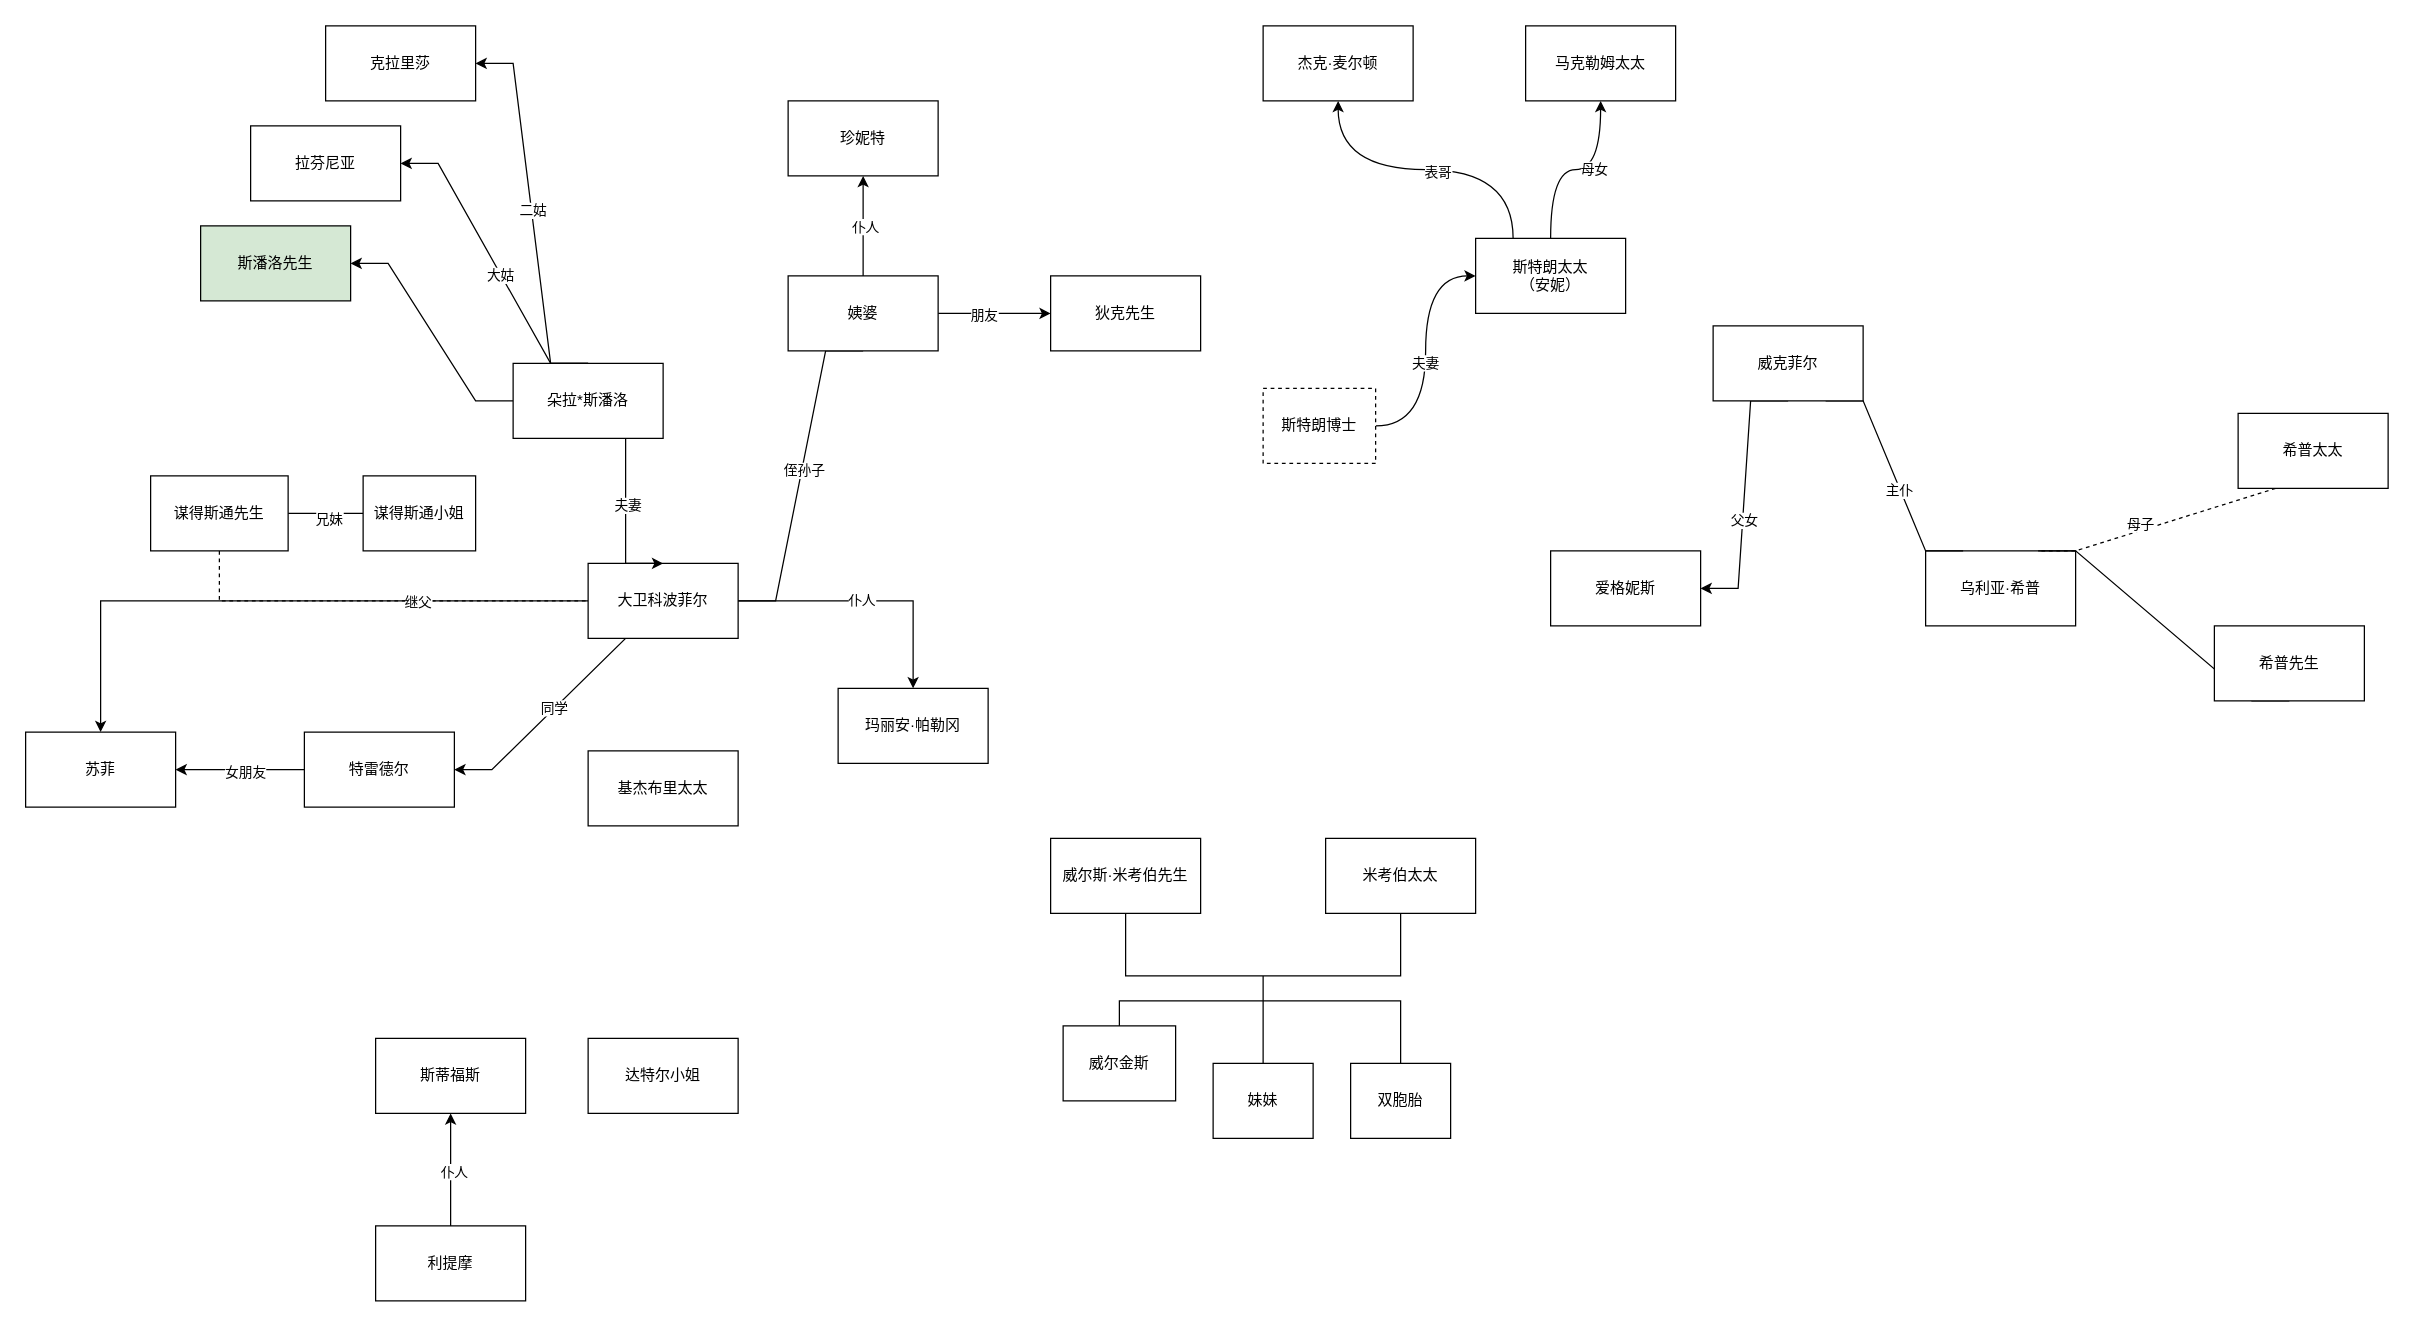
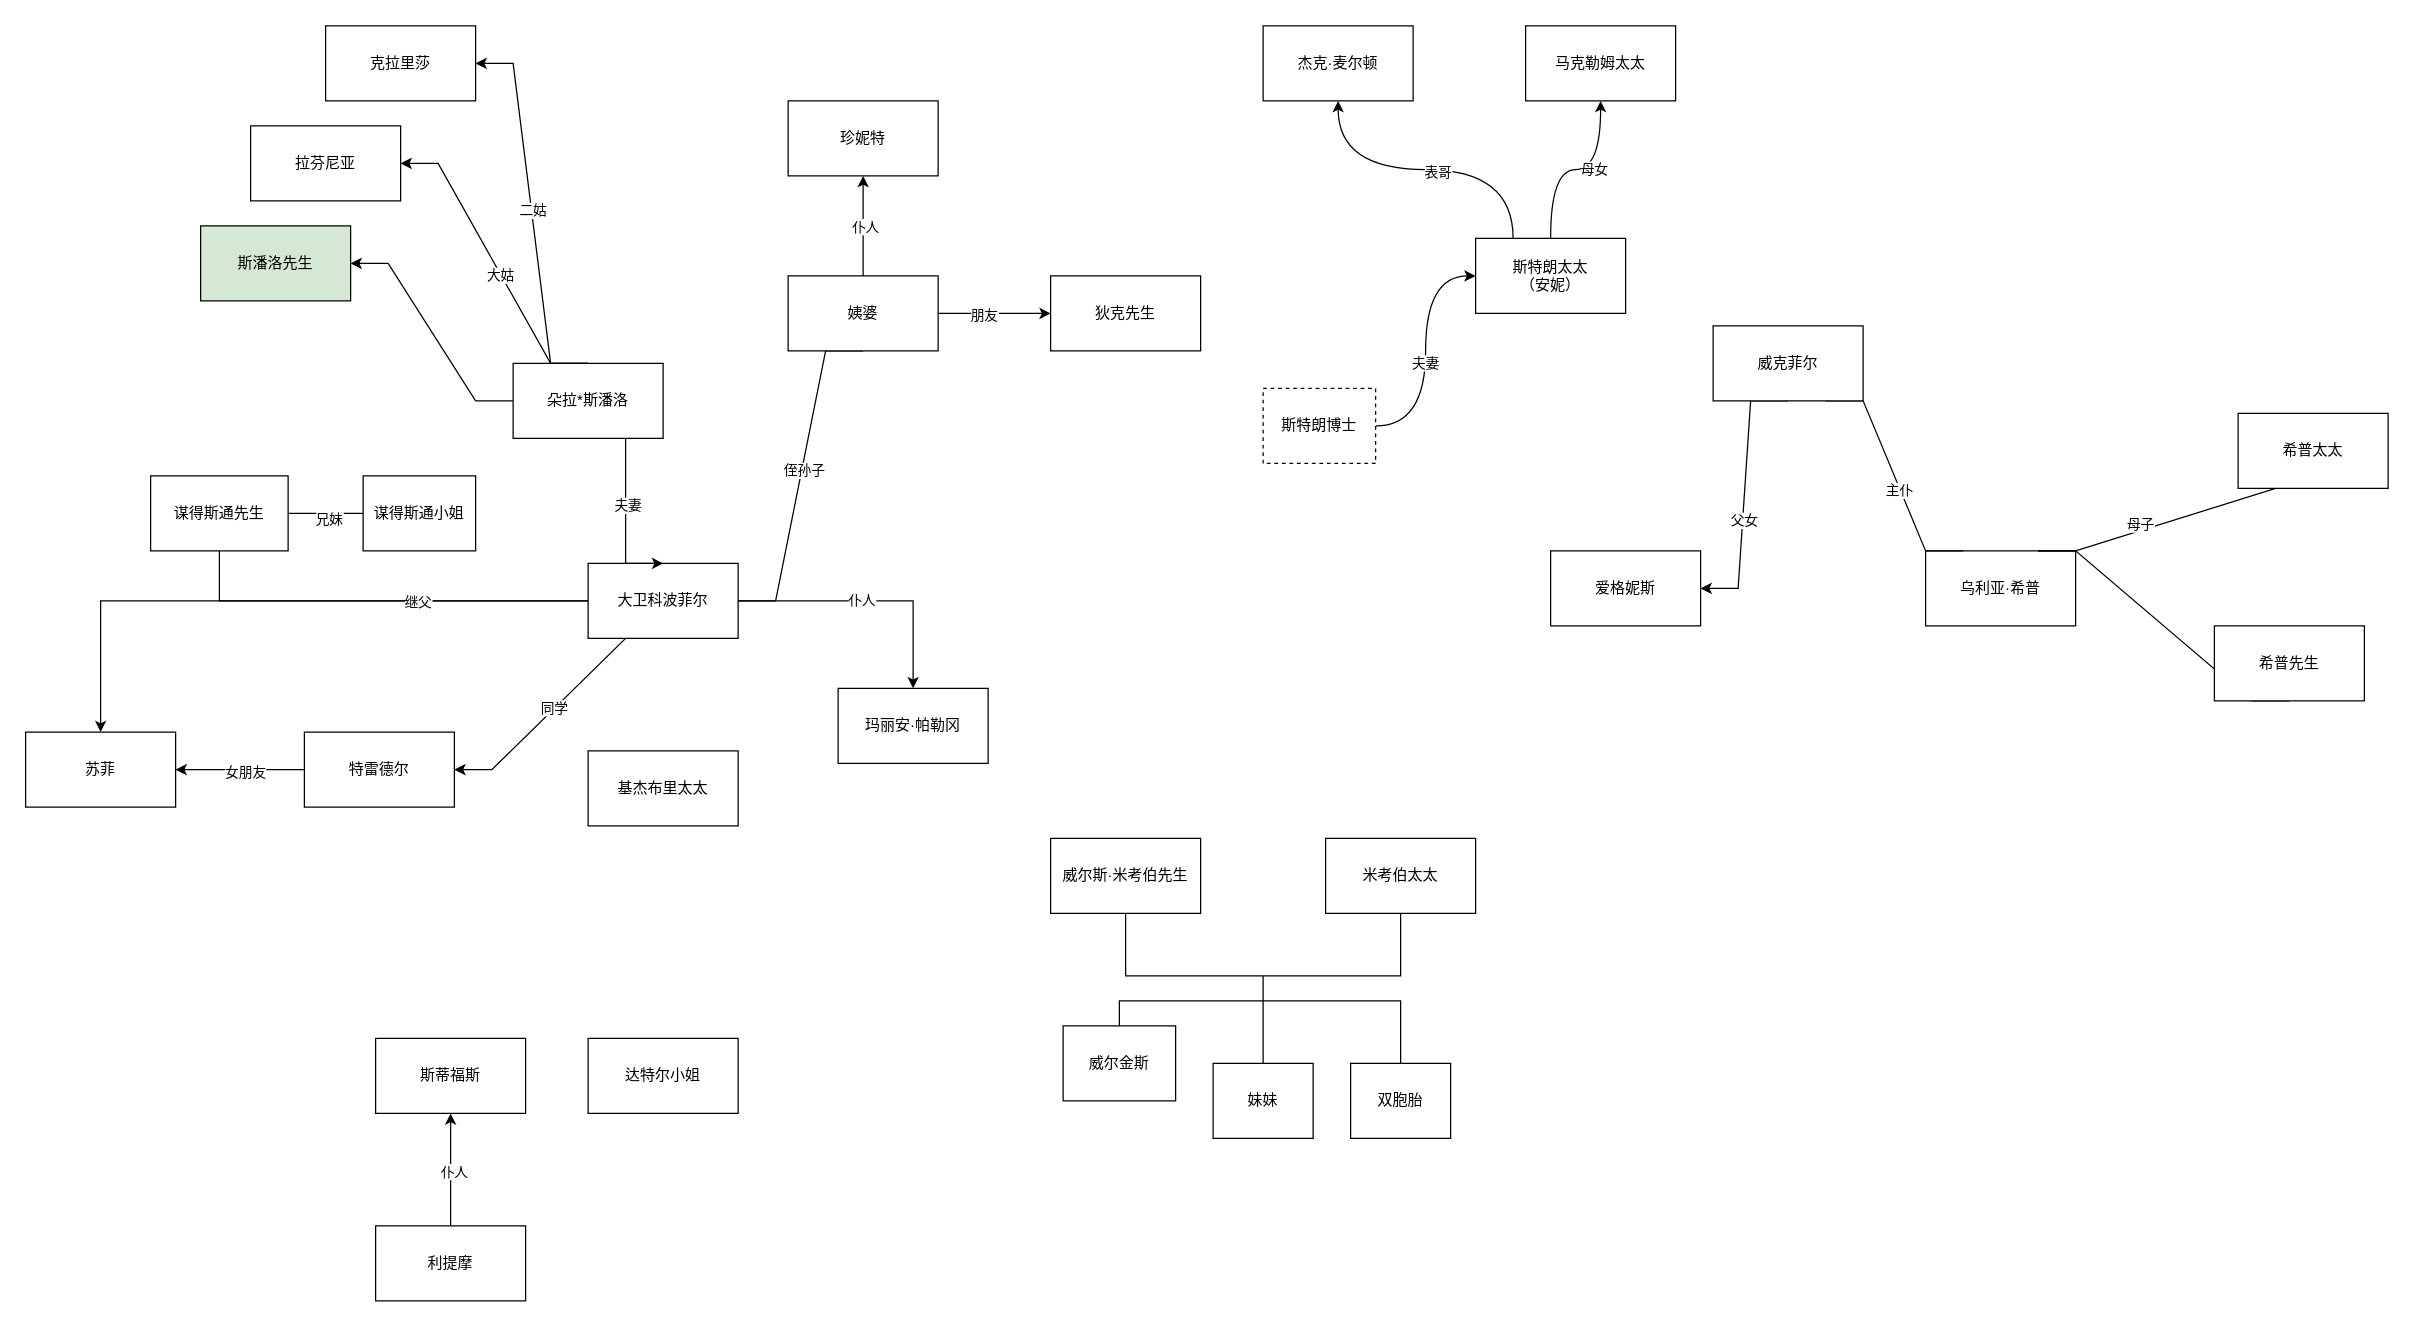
edge "希普太太" -- "乌利亚·希普": style dashed -> solid
edge "谋得斯通先生" -- "大卫科波菲尔": style dashed -> solid
